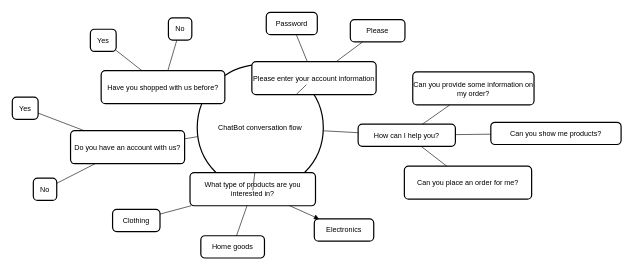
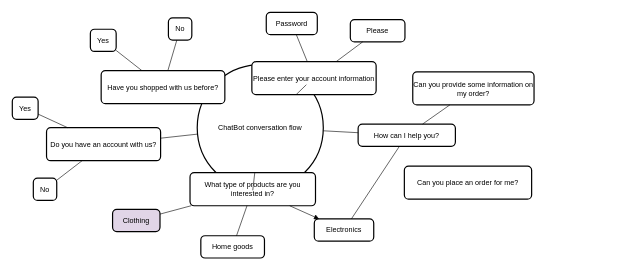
node "Can you show me products?": removed
edge "Can you show me products?" -- "How can I help you?": removed
node "Do you have an account with us?": moved (128, 147) -> (104, 144)
edge "How can I help you?" -- "Can you place an order for me?": now "How can I help you?" -- "Electronics"
node "Clothing": fillcolor #ffffff -> #e1d5e7
